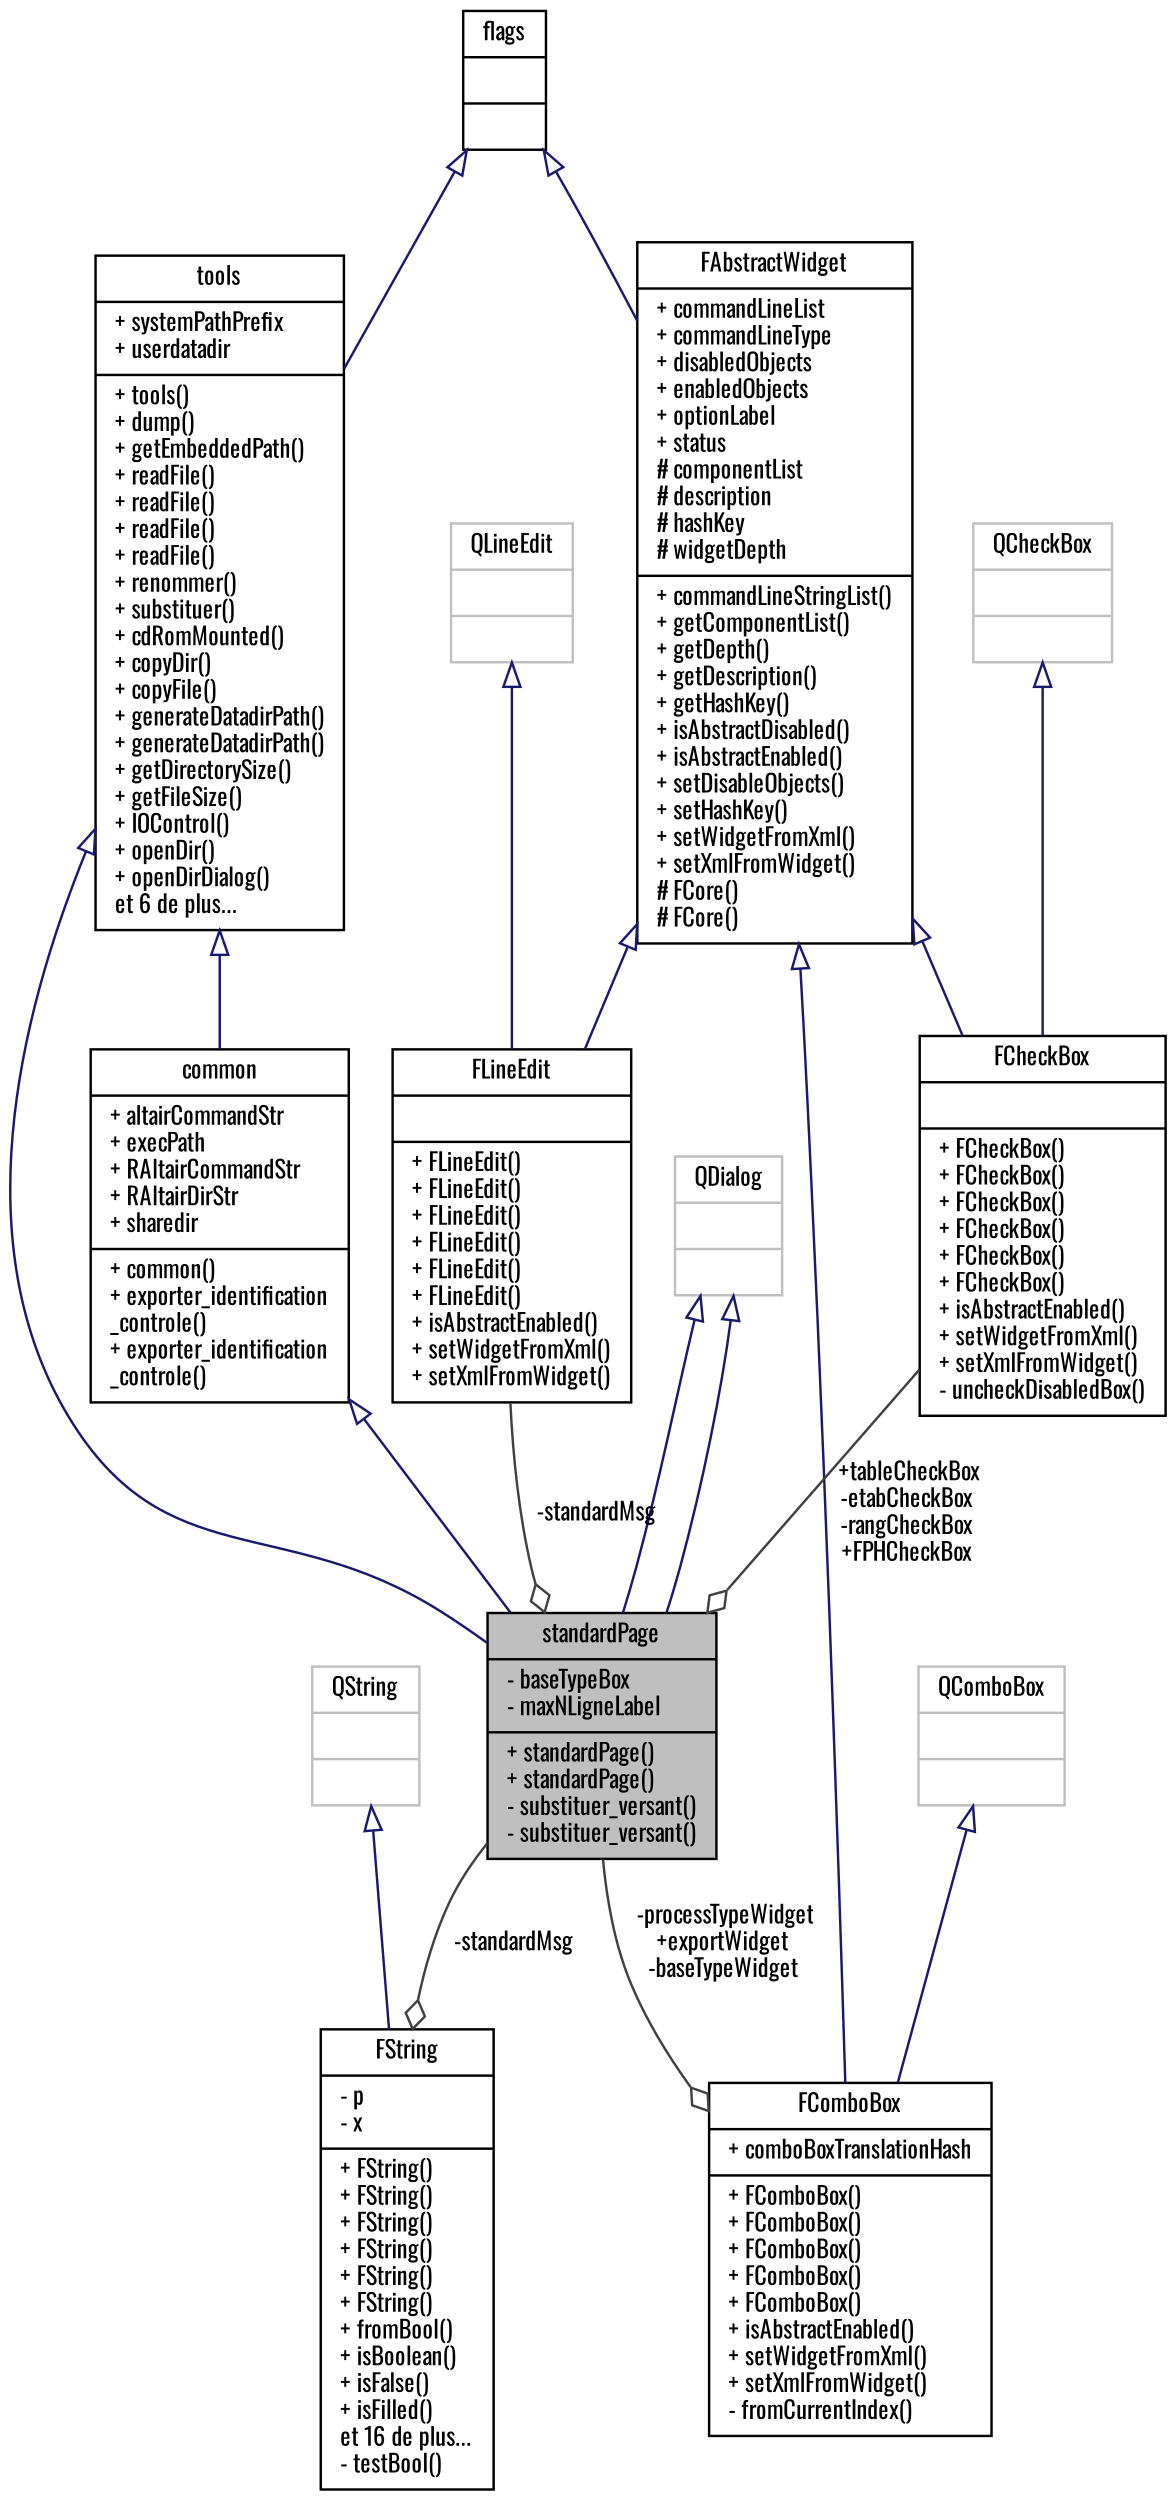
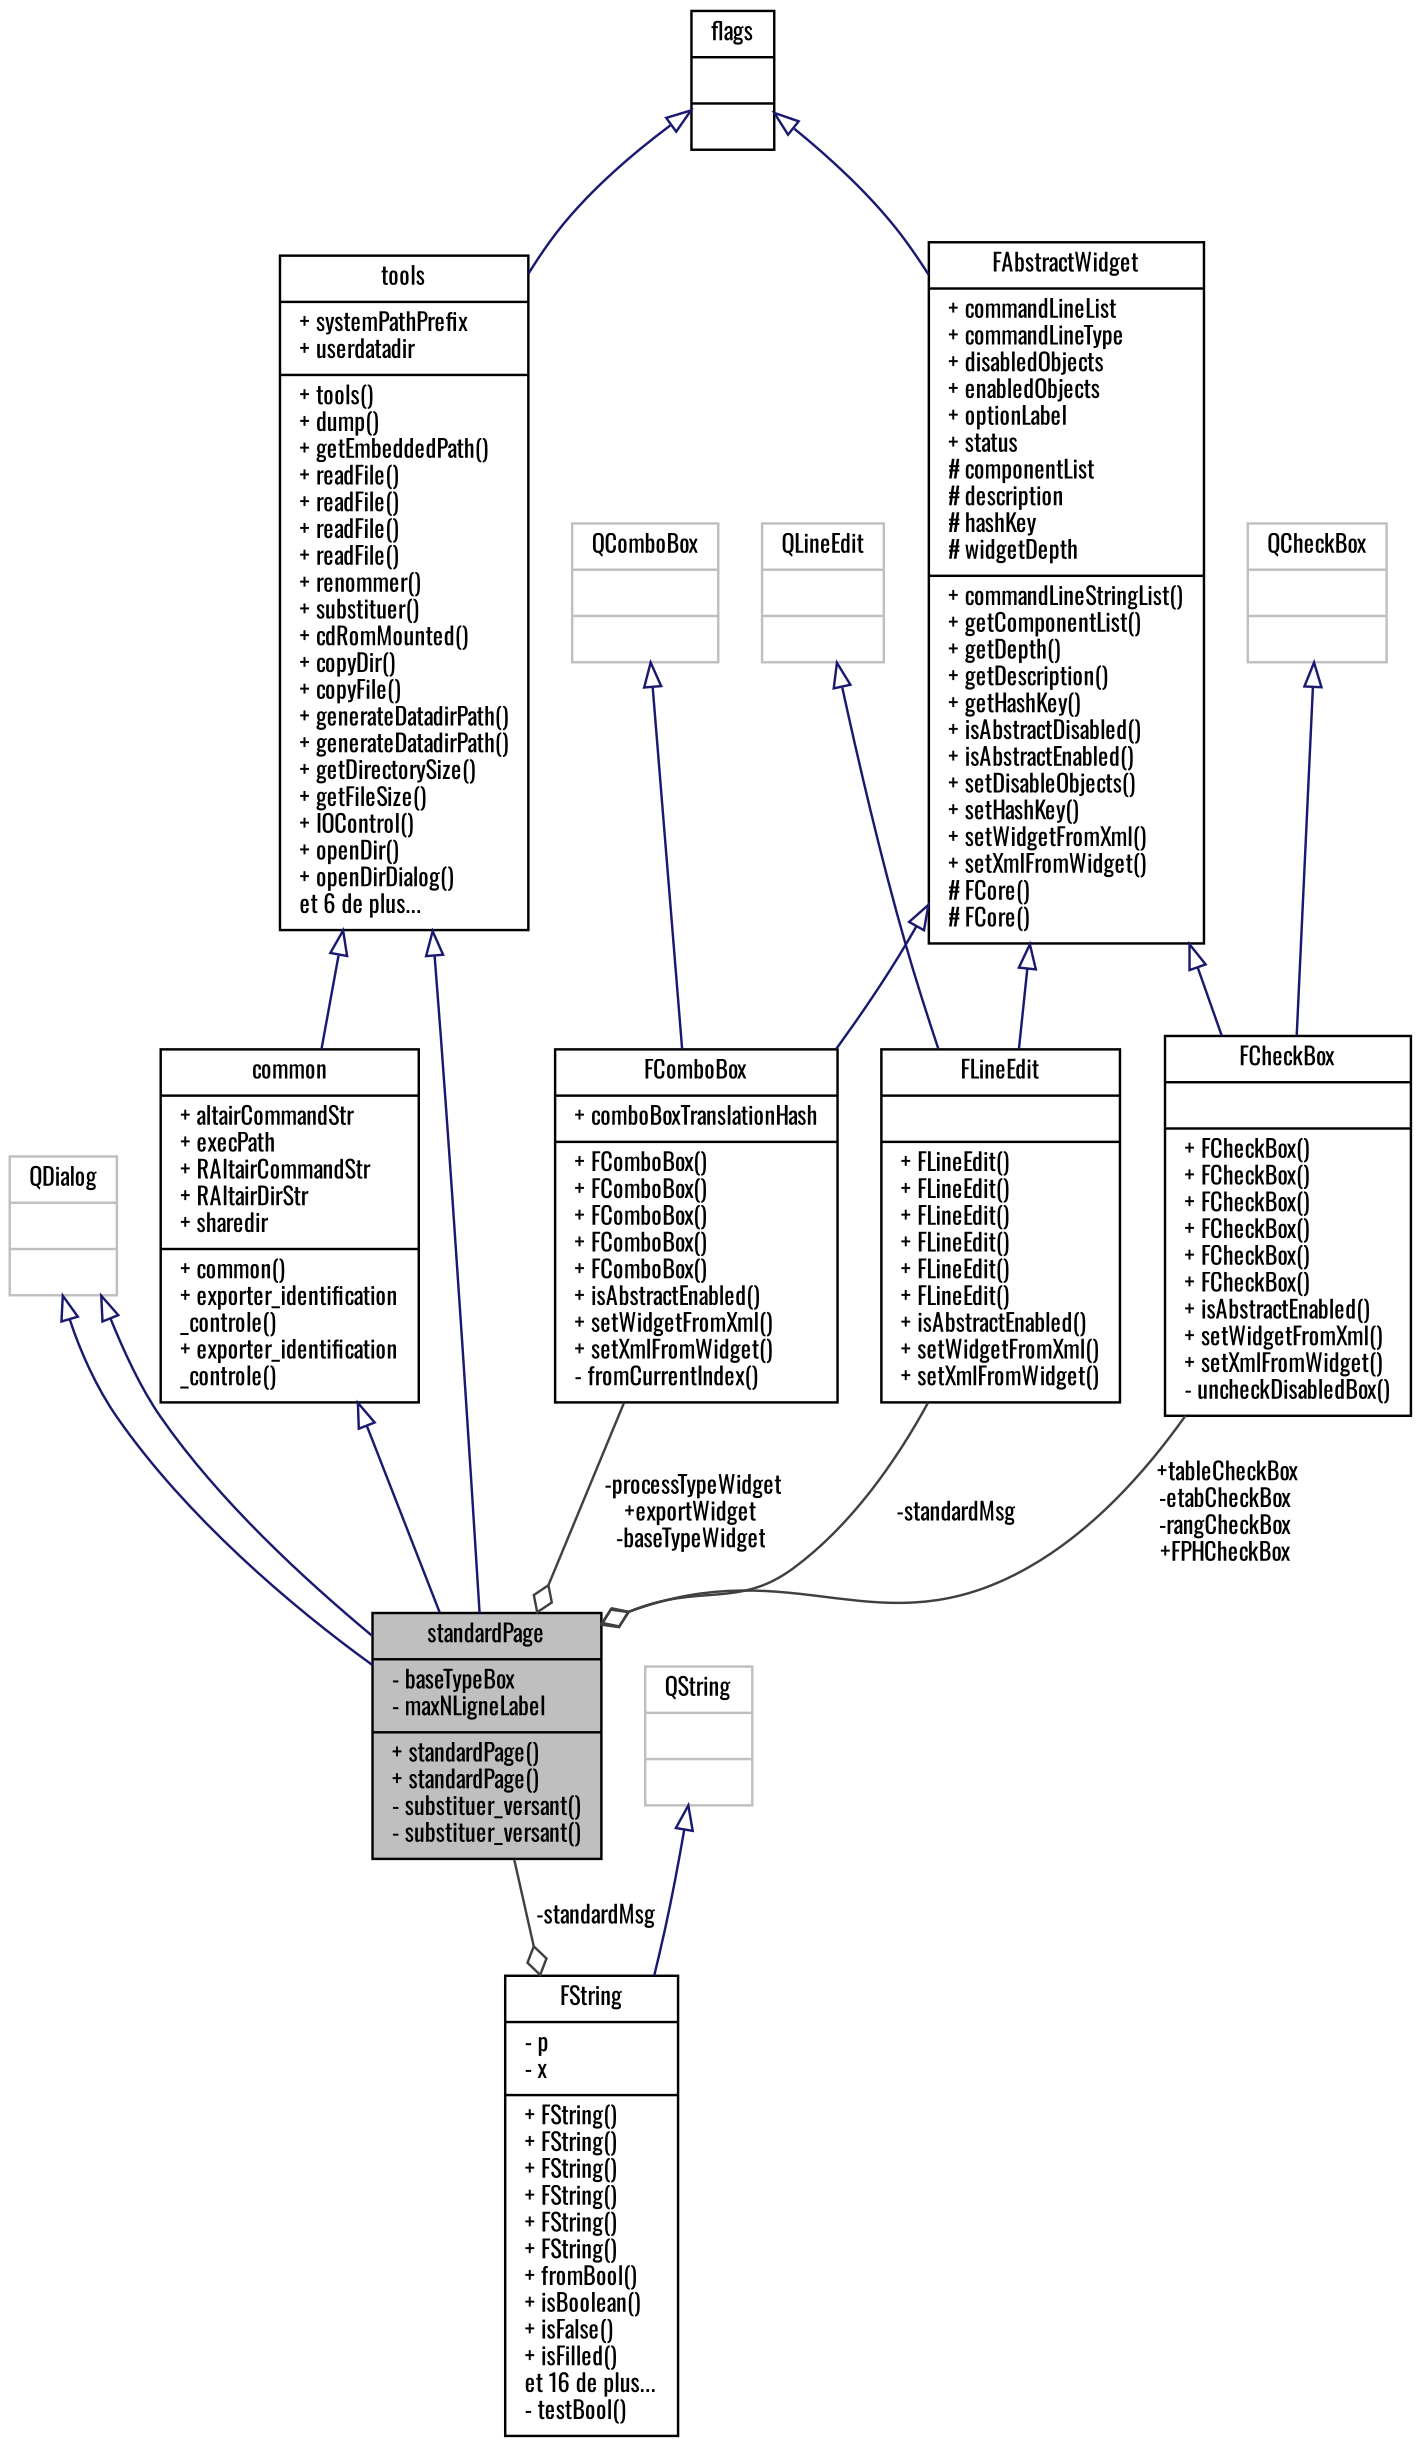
edge "standardPage" -> "FComboBox": reversed
